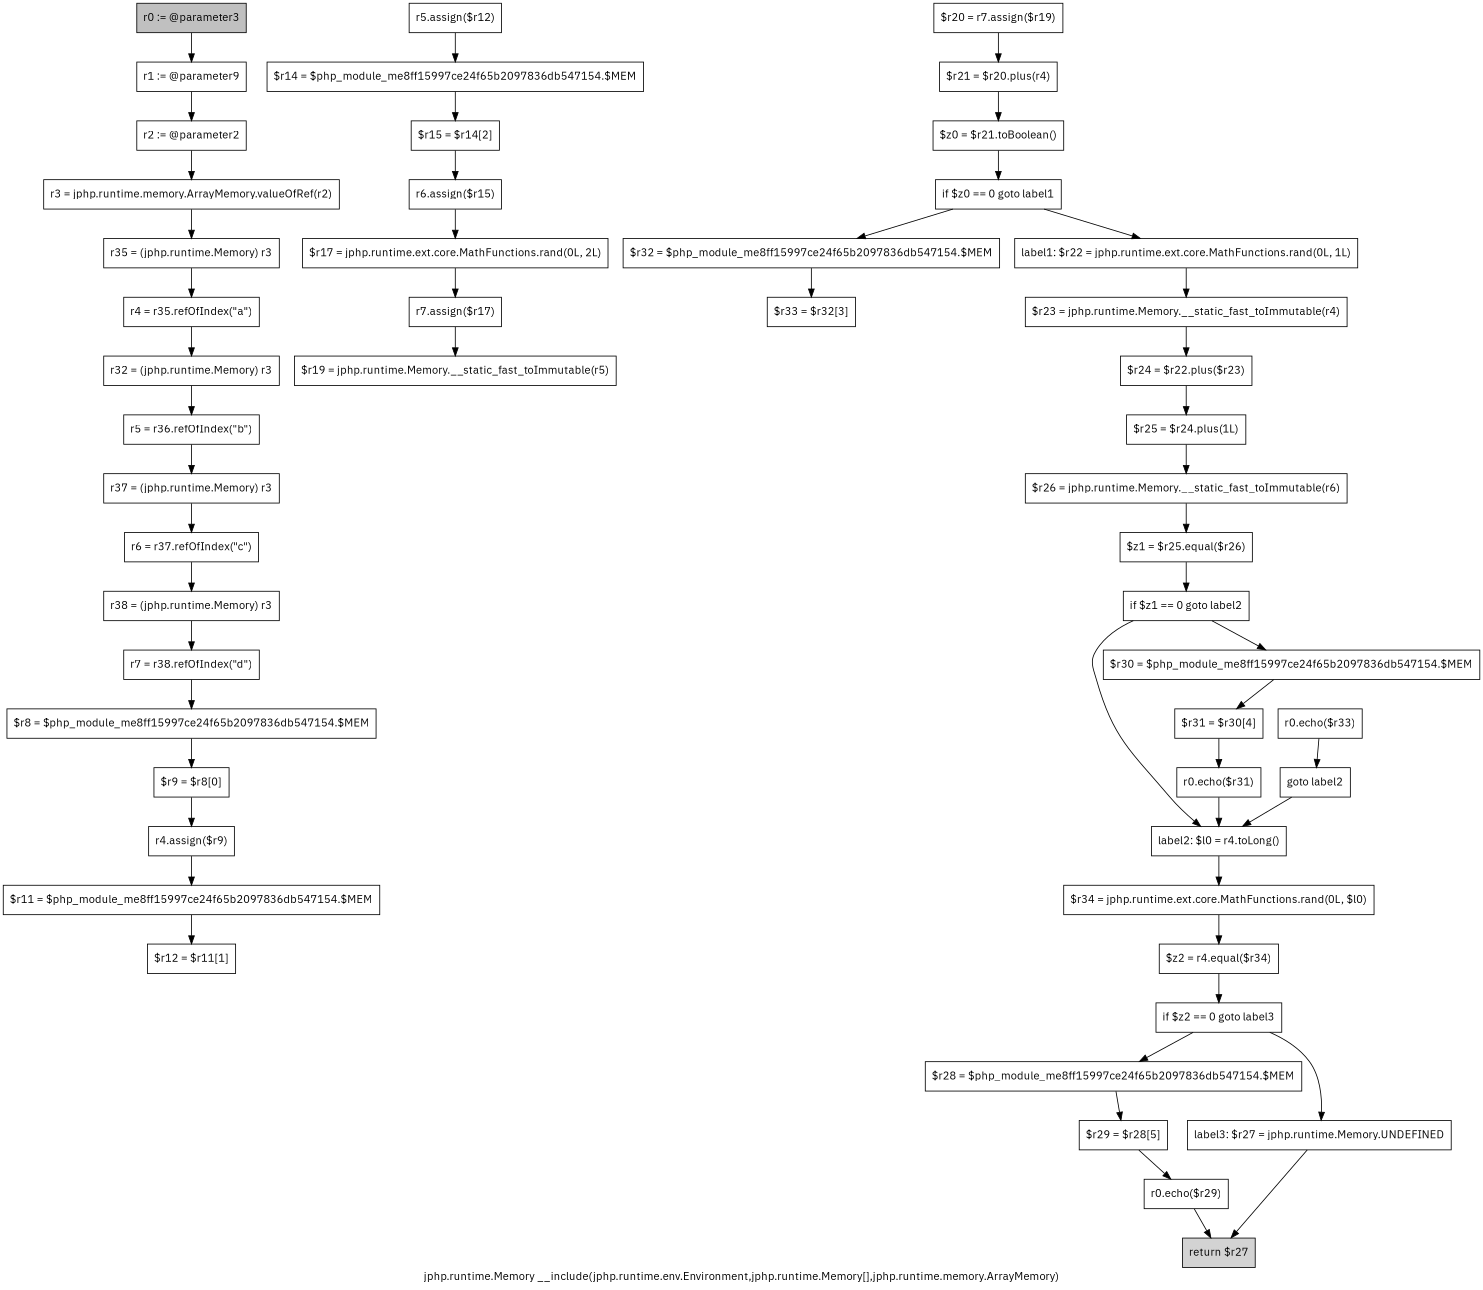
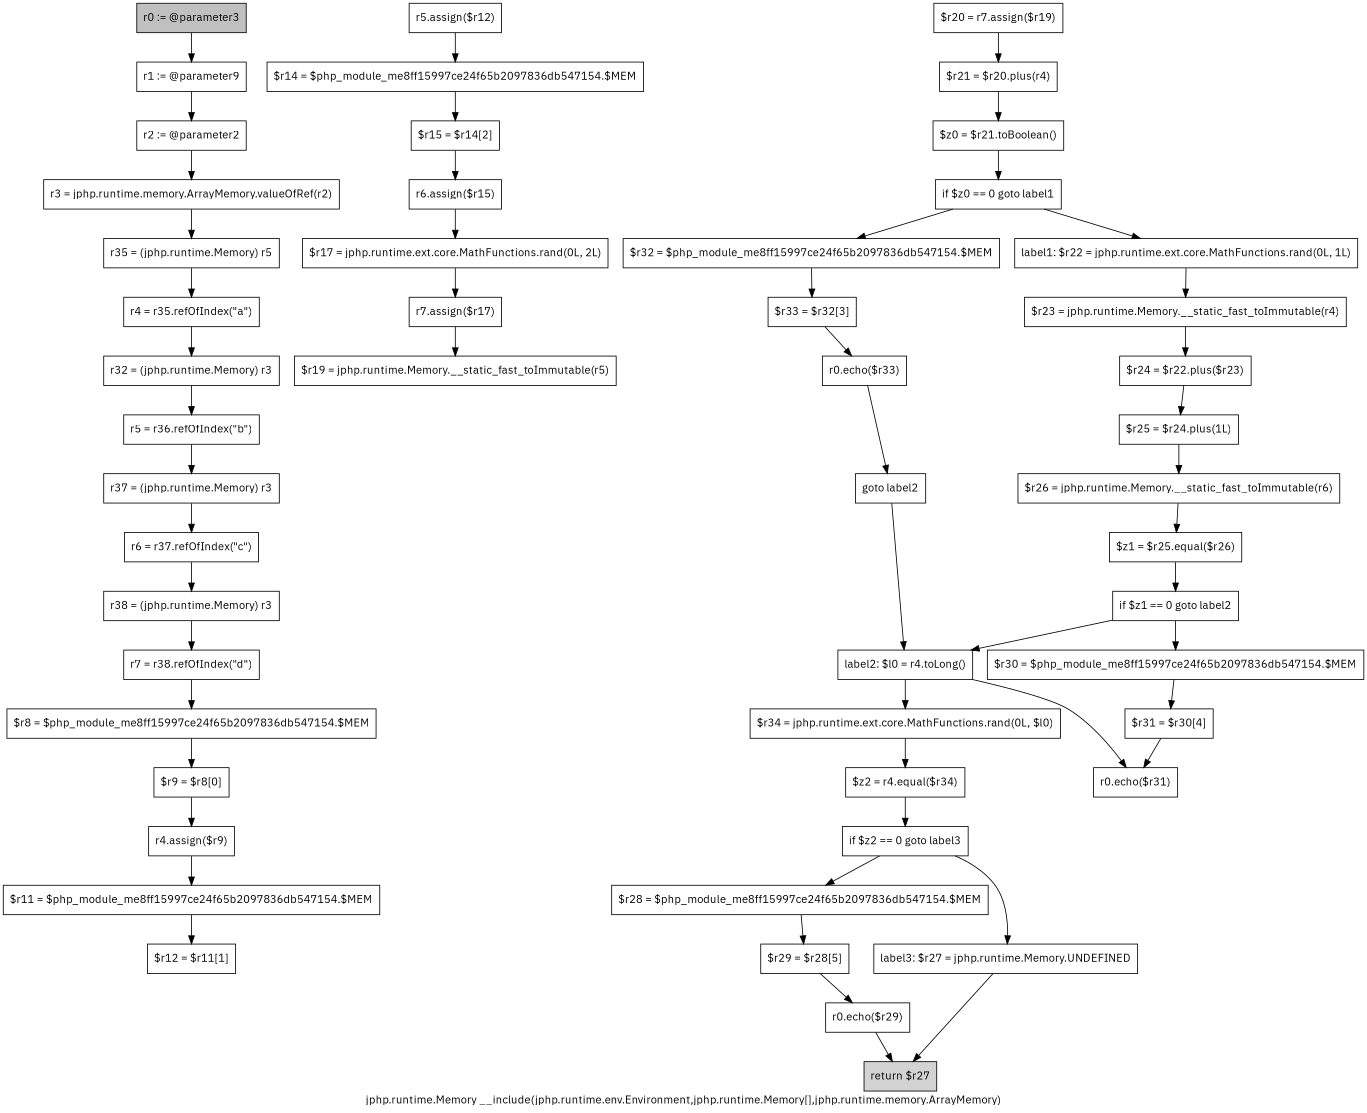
node "r35 = (jphp.runtime.Memory) r3": label "r35 = (jphp.runtime.Memory) r3" -> "r35 = (jphp.runtime.Memory) r5"
edge "$r33 = $r32[3]" -> "r0.echo($r33)": added
edge "r0.echo($r31)" -> "label2: $l0 = r4.toLong()": reversed
